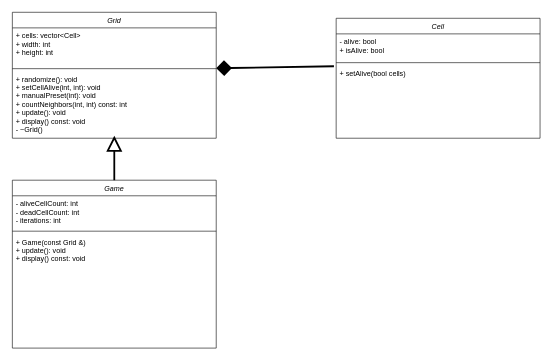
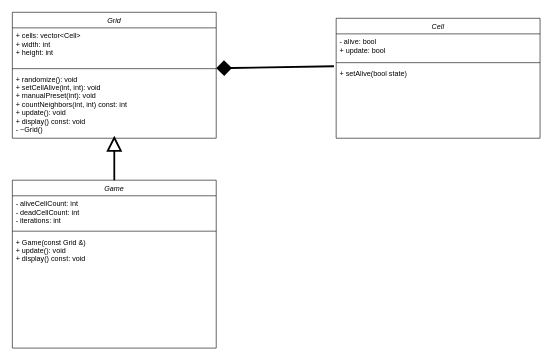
node "- alive: bool + isAlive: bool": label "- alive: bool + isAlive: bool" -> "- alive: bool + update: bool"
node "+ setAlive(bool cells)": label "+ setAlive(bool cells)" -> "+ setAlive(bool state)"
